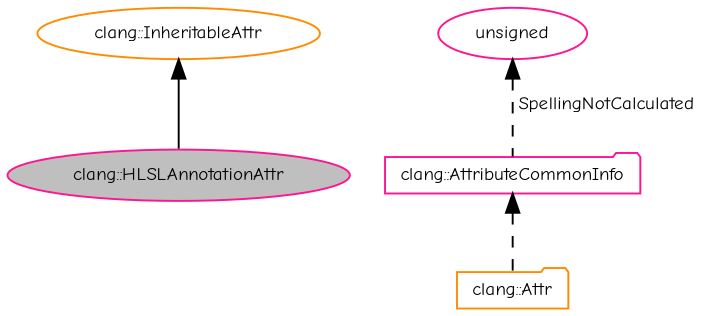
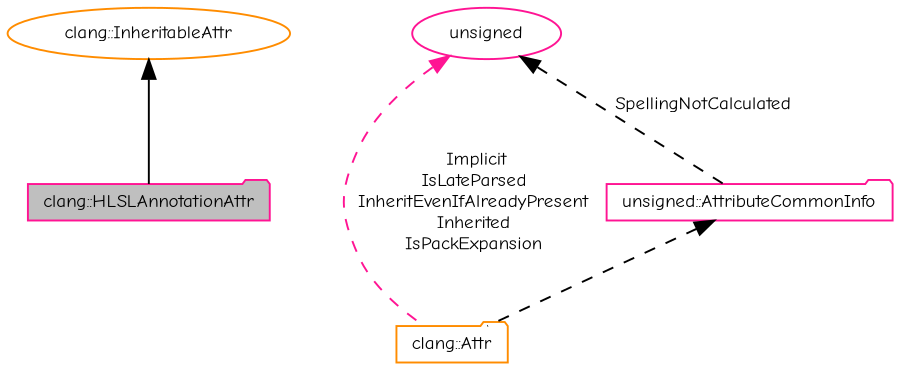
node "clang::HLSLAnnotationAttr": shape ellipse -> folder
node "clang::AttributeCommonInfo": label "clang::AttributeCommonInfo" -> "unsigned::AttributeCommonInfo"
edge "clang::Attr" -> "unsigned": added, label "Implicit IsLateParsed InheritEvenIfAlreadyPresent Inherited IsPackExpansion"
